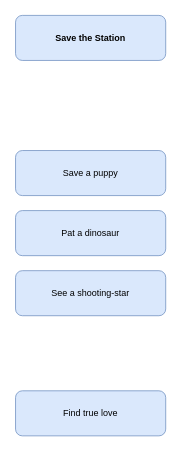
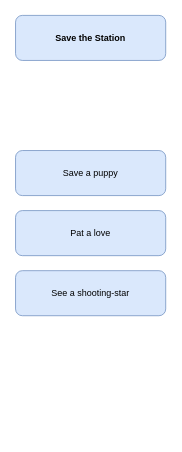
node "Pat a dinosaur": label "Pat a dinosaur" -> "Pat a love"
node "Find true love": removed
